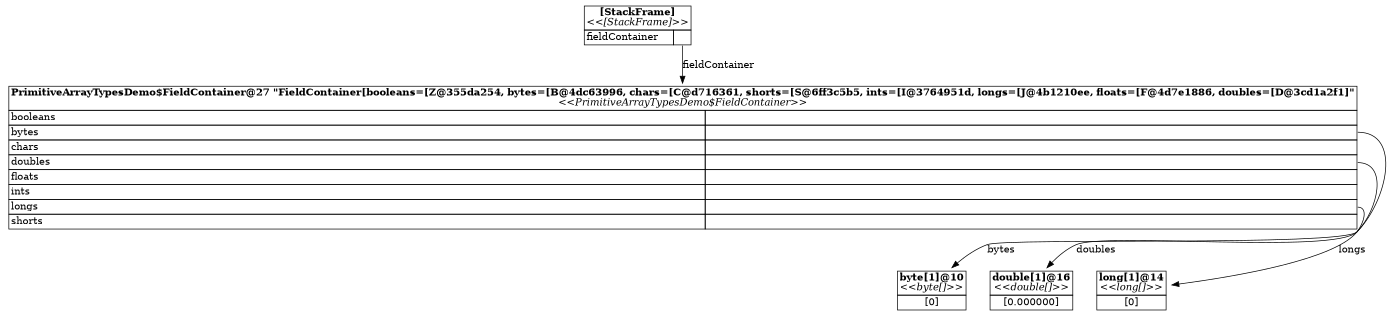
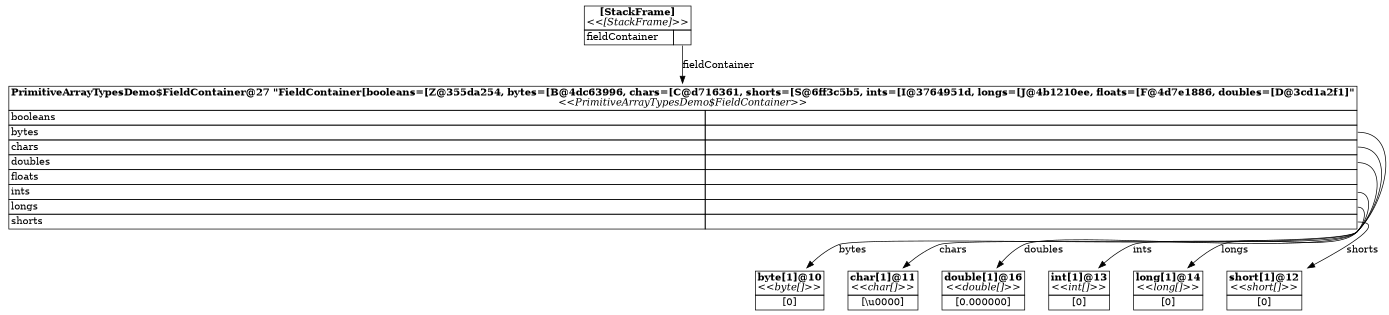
node "char[1]@11": added
node "int[1]@13": added
node "short[1]@12": added
